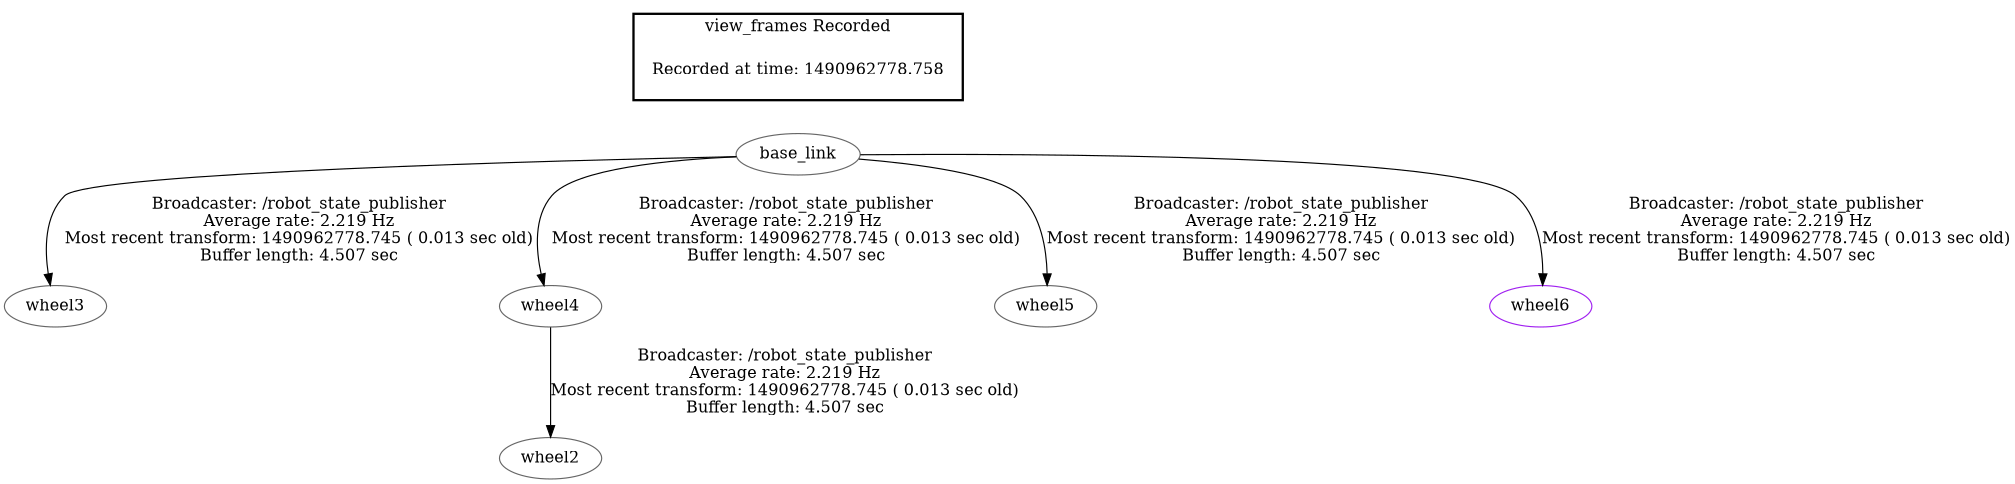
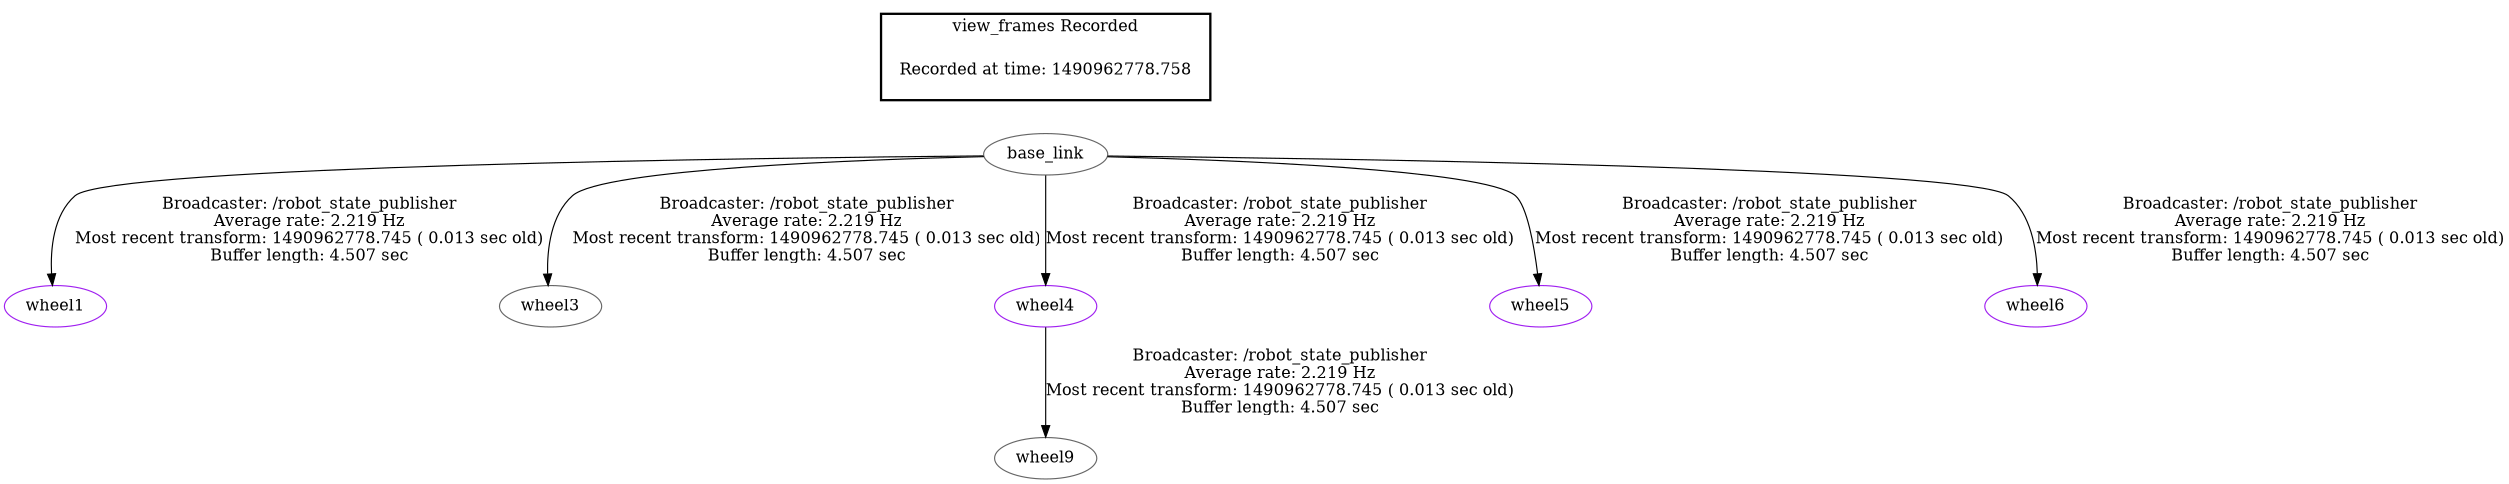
node "wheel1": added
node "wheel4": color gray40 -> purple
node "wheel5": color gray40 -> purple
node "wheel2": label "wheel2" -> "wheel9"
